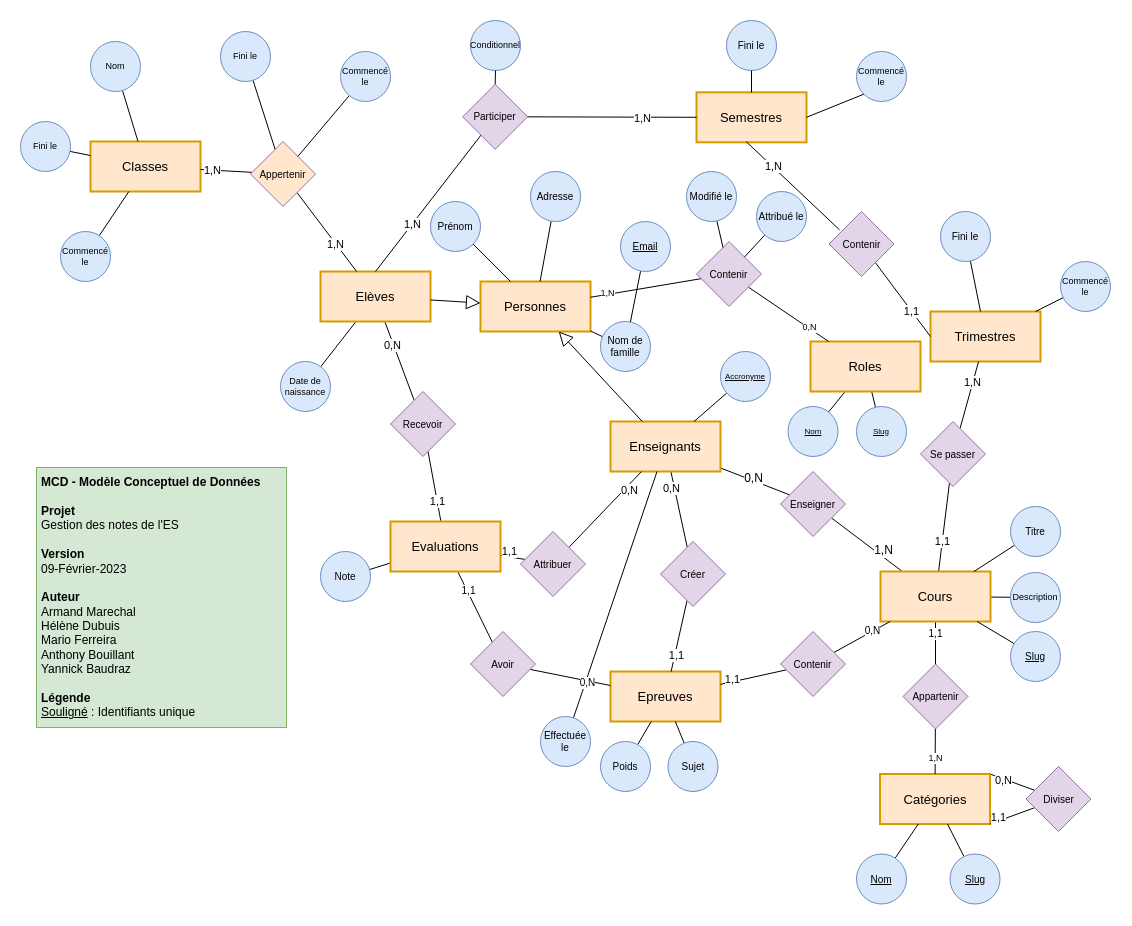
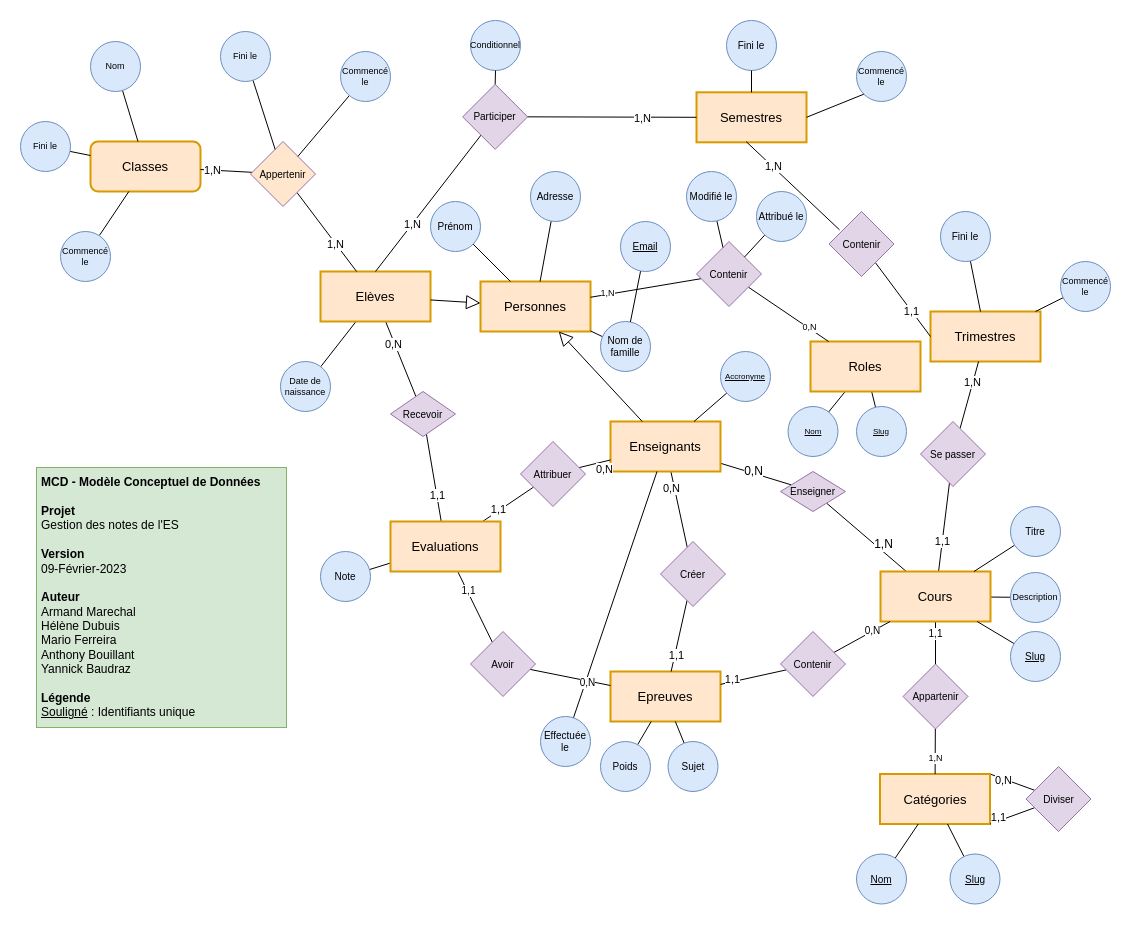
node "Classes": shape rectangle -> rounded rectangle
node "Recevoir": size 65x65 -> 65x45
node "Enseigner": size 65x65 -> 65x40
node "Attribuer": moved (553, 564) -> (553, 474)
